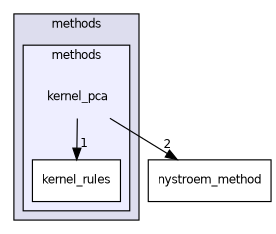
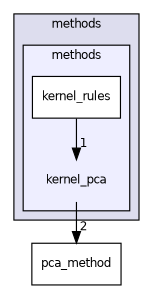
edge "kernel_pca" -> "kernel_rules": reversed
node "nystroem_method": label "nystroem_method" -> "pca_method"
